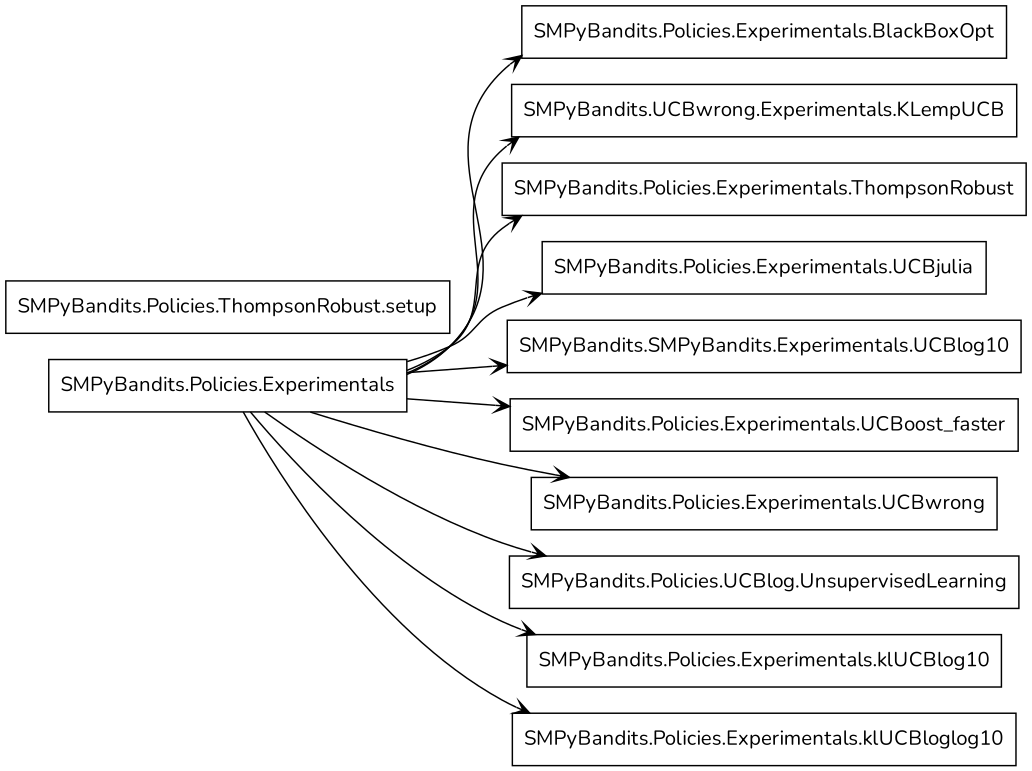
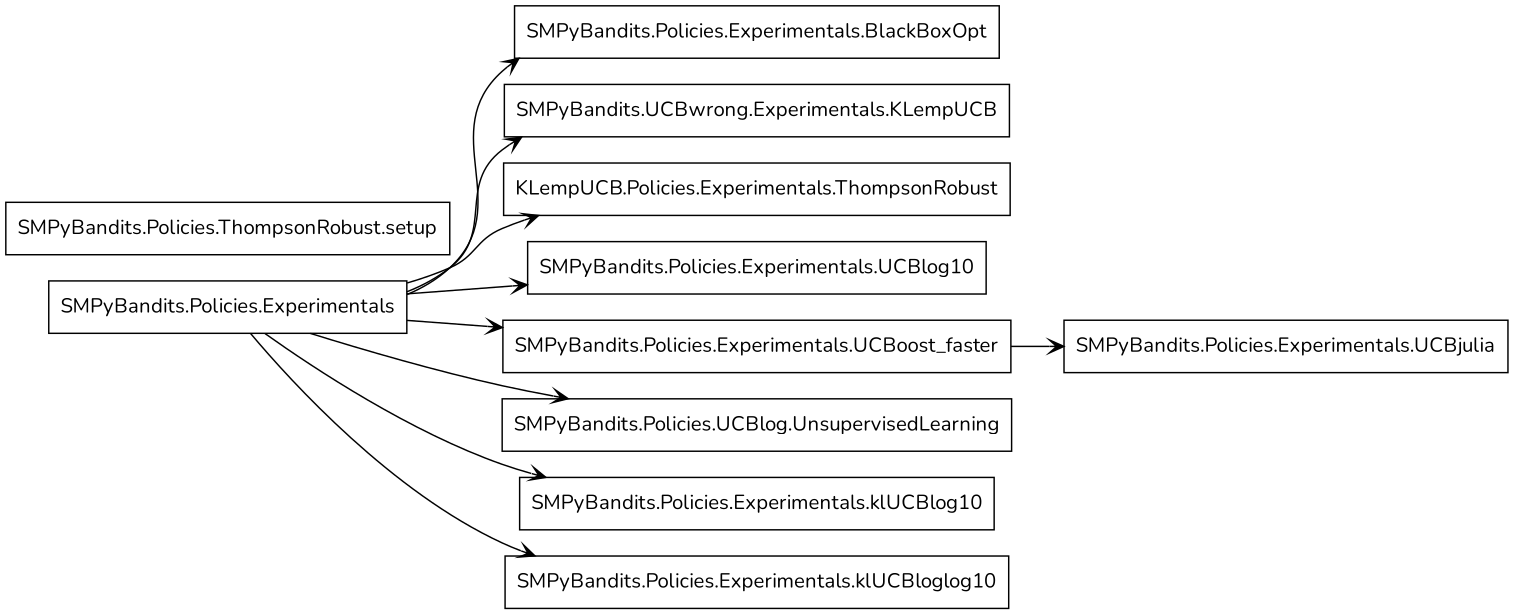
node "SMPyBandits.Policies.Experimentals.ThompsonRobust": label "SMPyBandits.Policies.Experimentals.ThompsonRobust" -> "KLempUCB.Policies.Experimentals.ThompsonRobust"
edge "SMPyBandits.Policies.Experimentals" -> "SMPyBandits.Policies.Experimentals.UCBjulia": now "SMPyBandits.Policies.Experimentals.UCBoost_faster" -> "SMPyBandits.Policies.Experimentals.UCBjulia"
node "SMPyBandits.SMPyBandits.Experimentals.UCBlog10": label "SMPyBandits.SMPyBandits.Experimentals.UCBlog10" -> "SMPyBandits.Policies.Experimentals.UCBlog10"
node "SMPyBandits.Policies.Experimentals.UCBwrong": removed
